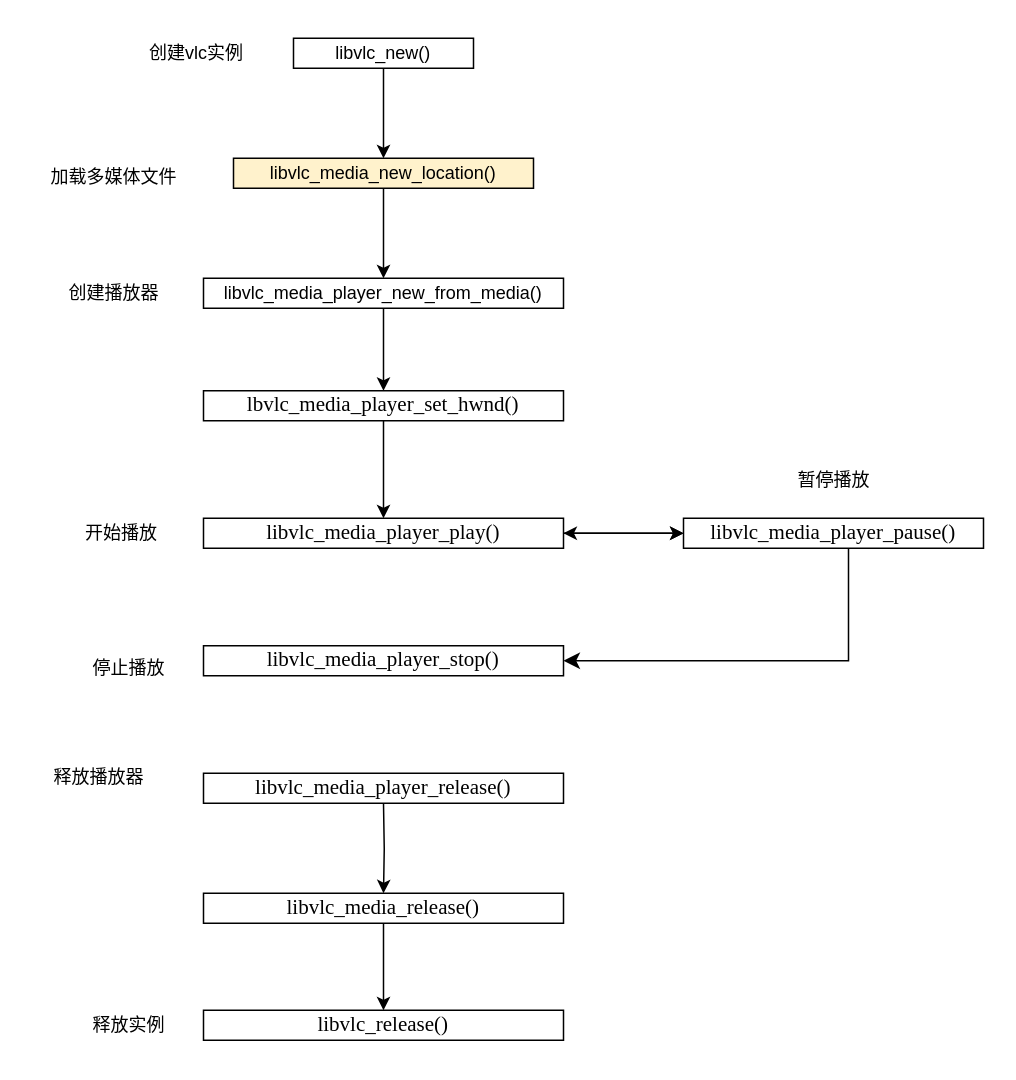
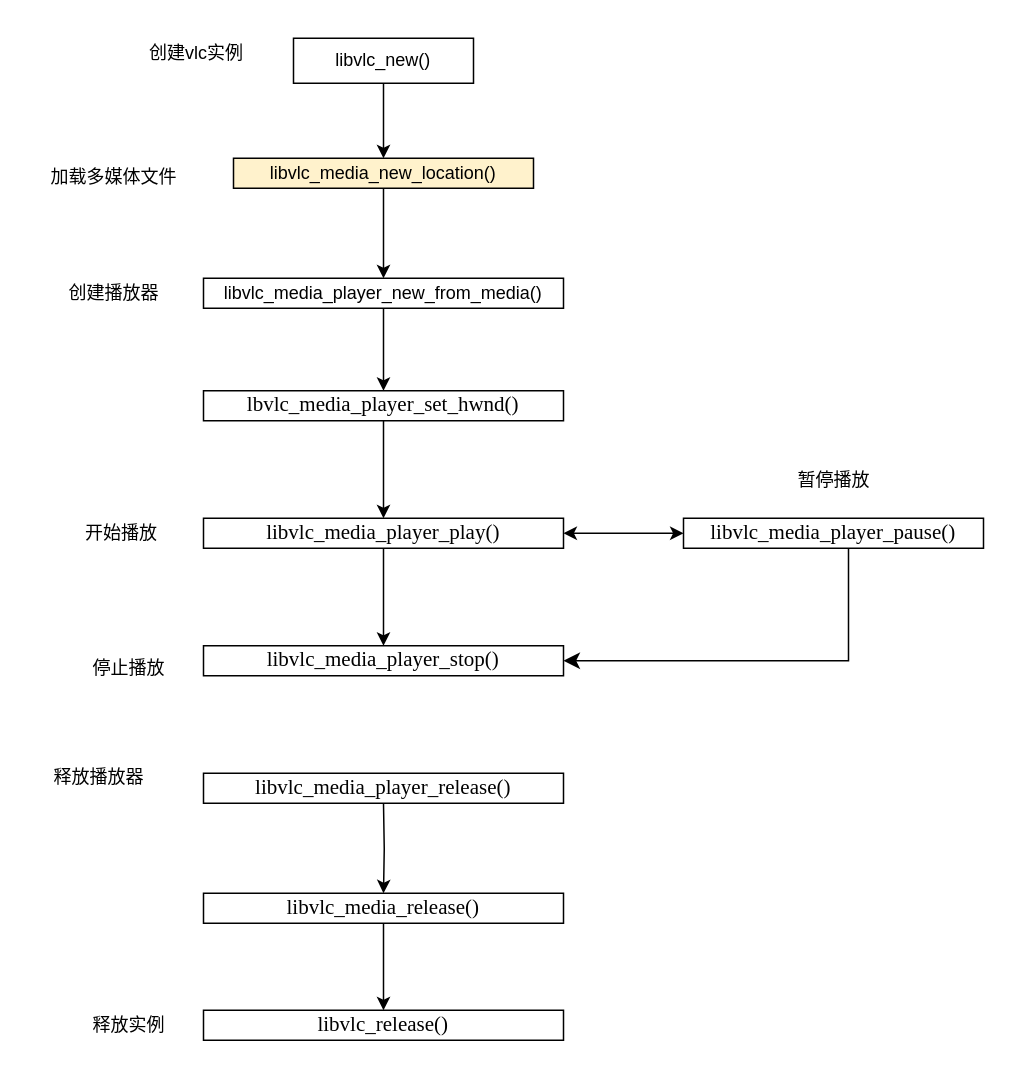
node "libvlc_new()": size 180x30 -> 180x45
edge "libvlc_media_player_play()" -> "libvlc_media_player_pause()": now "libvlc_media_player_play()" -> "libvlc_media_player_stop()"
